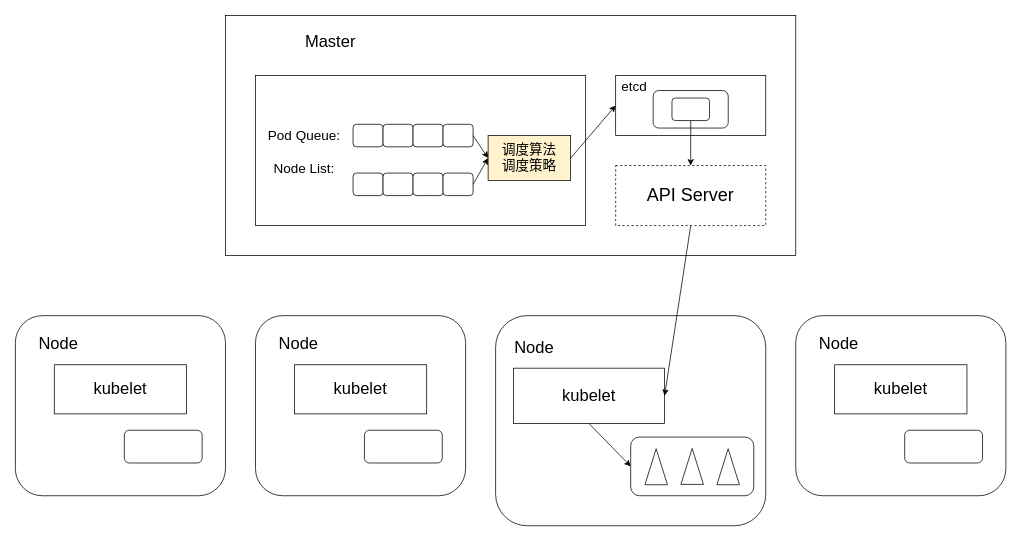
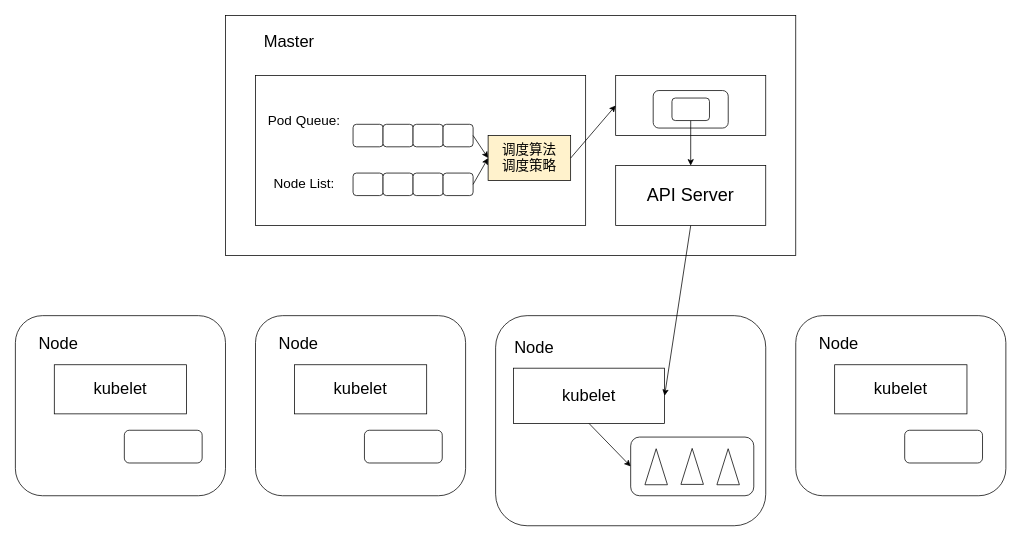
node "Master": moved (330, 42) -> (289, 42)
node "etcd": removed
node "Pod Queue:": moved (304, 135) -> (304, 120)
node "Node List:": moved (304, 169) -> (304, 184)
node "API Server": style dashed -> solid
